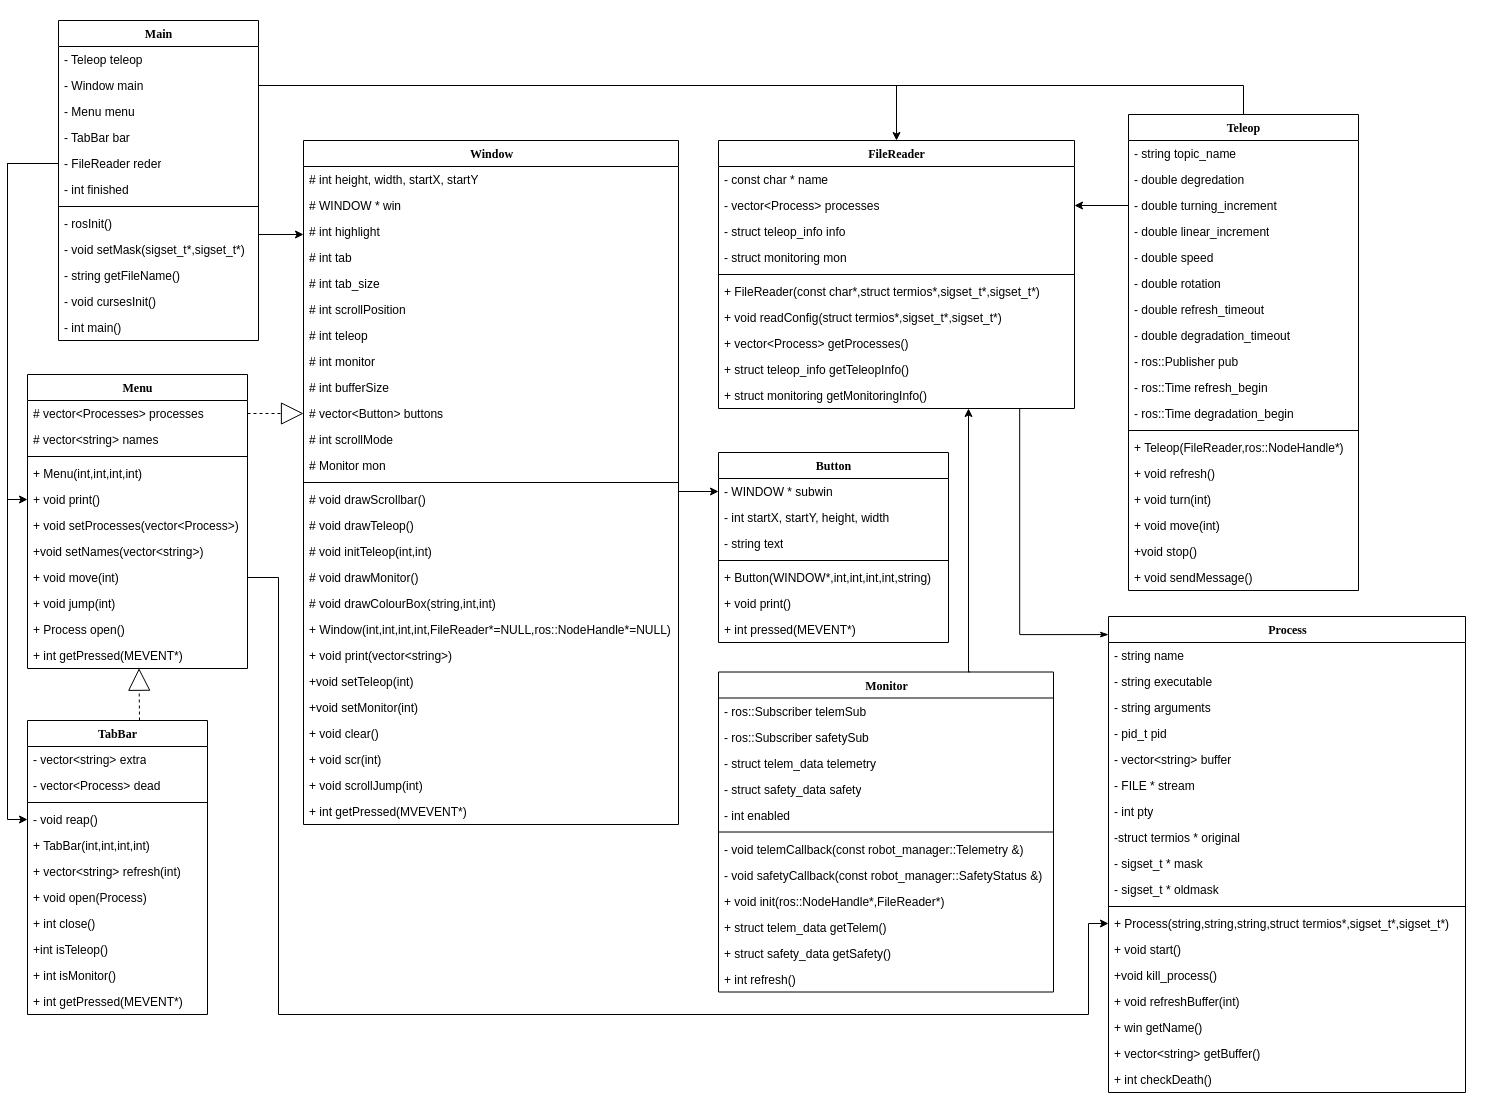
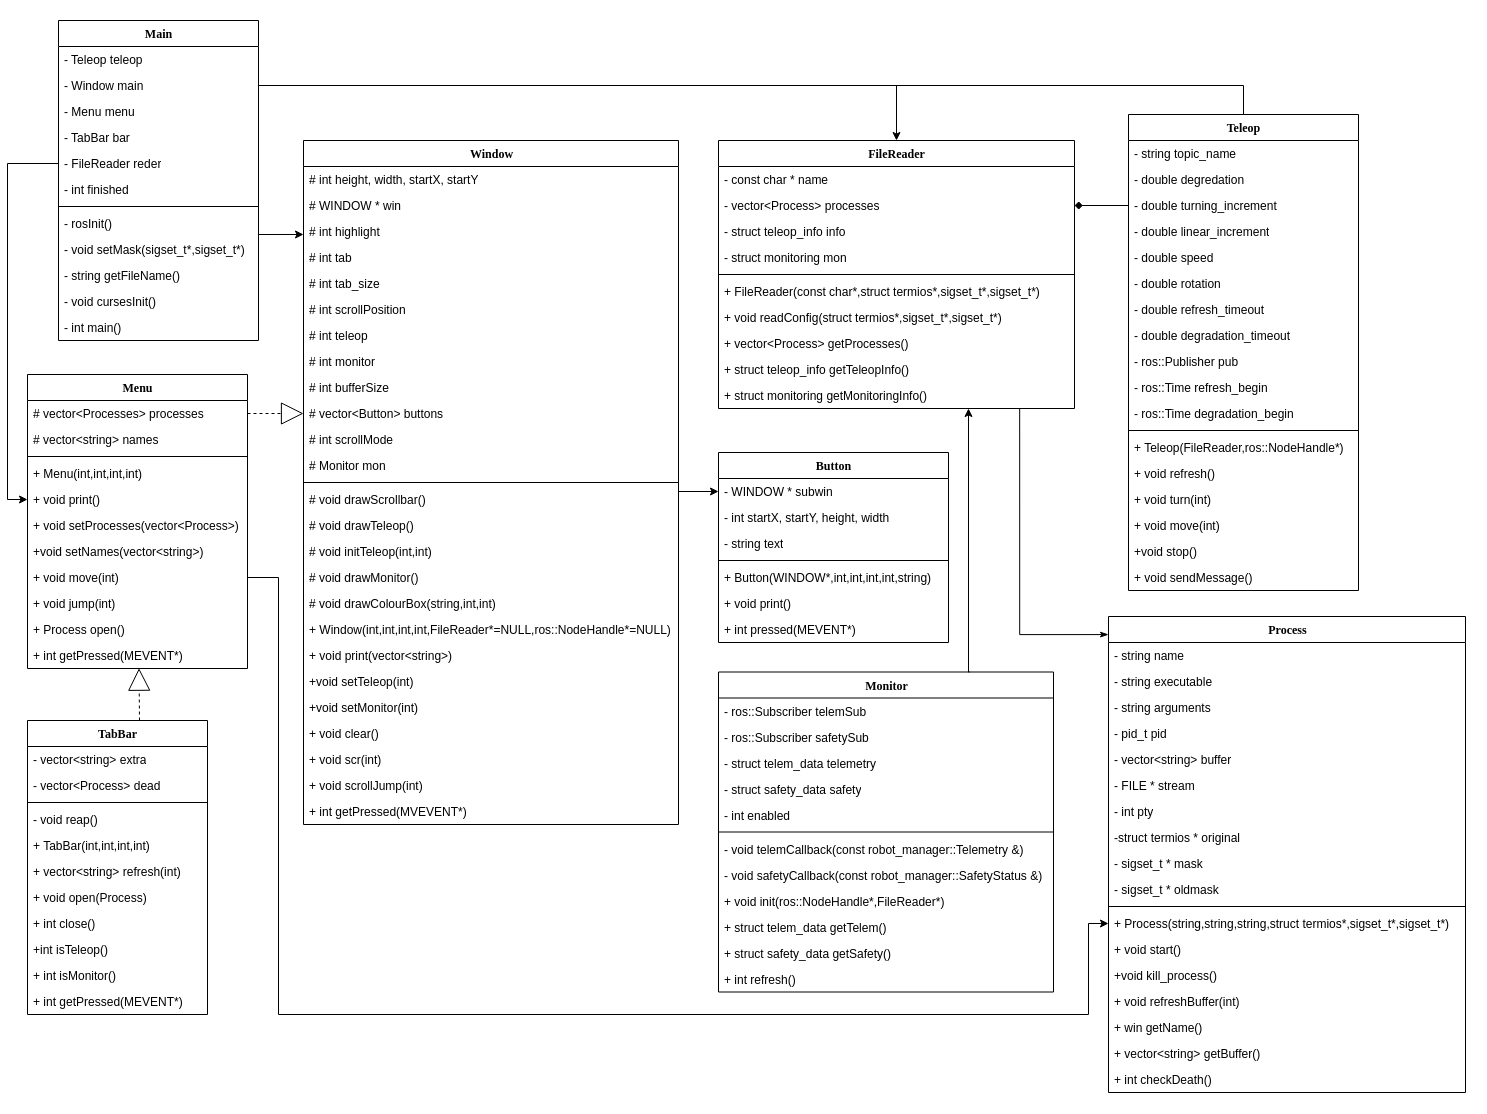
edge "- double turning_increment" -> "- vector<Process> processes": arrowhead classic -> diamond
edge "- FileReader reder" -> "- void reap()": removed
